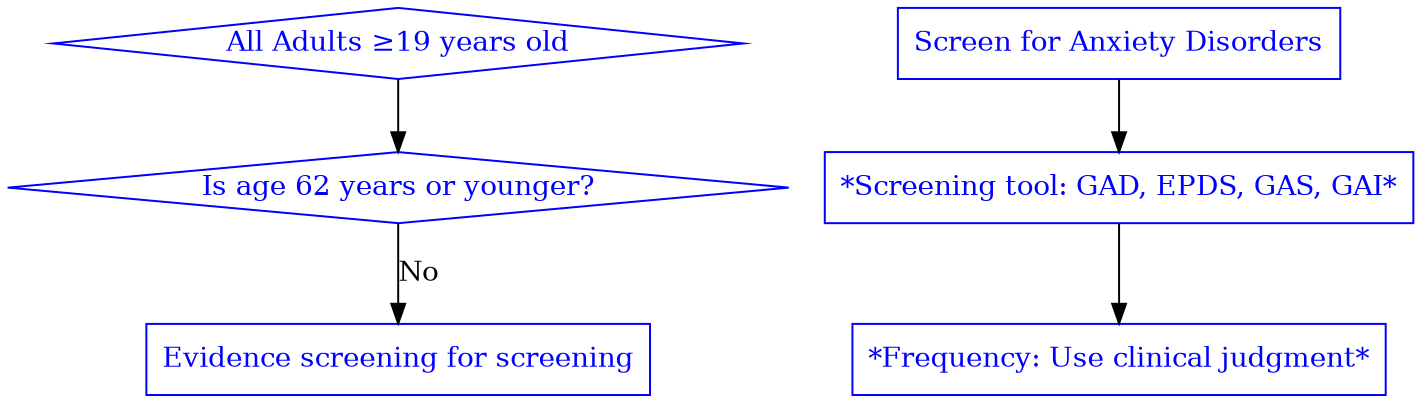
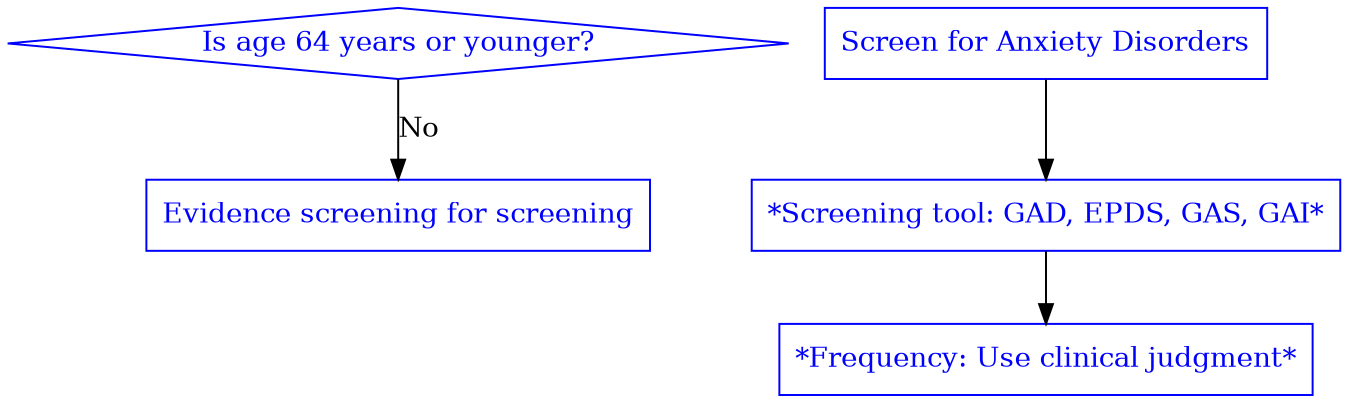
node "All Adults ≥19 years old": removed
node "Is age 62 years or younger?": label "Is age 62 years or younger?" -> "Is age 64 years or younger?"
